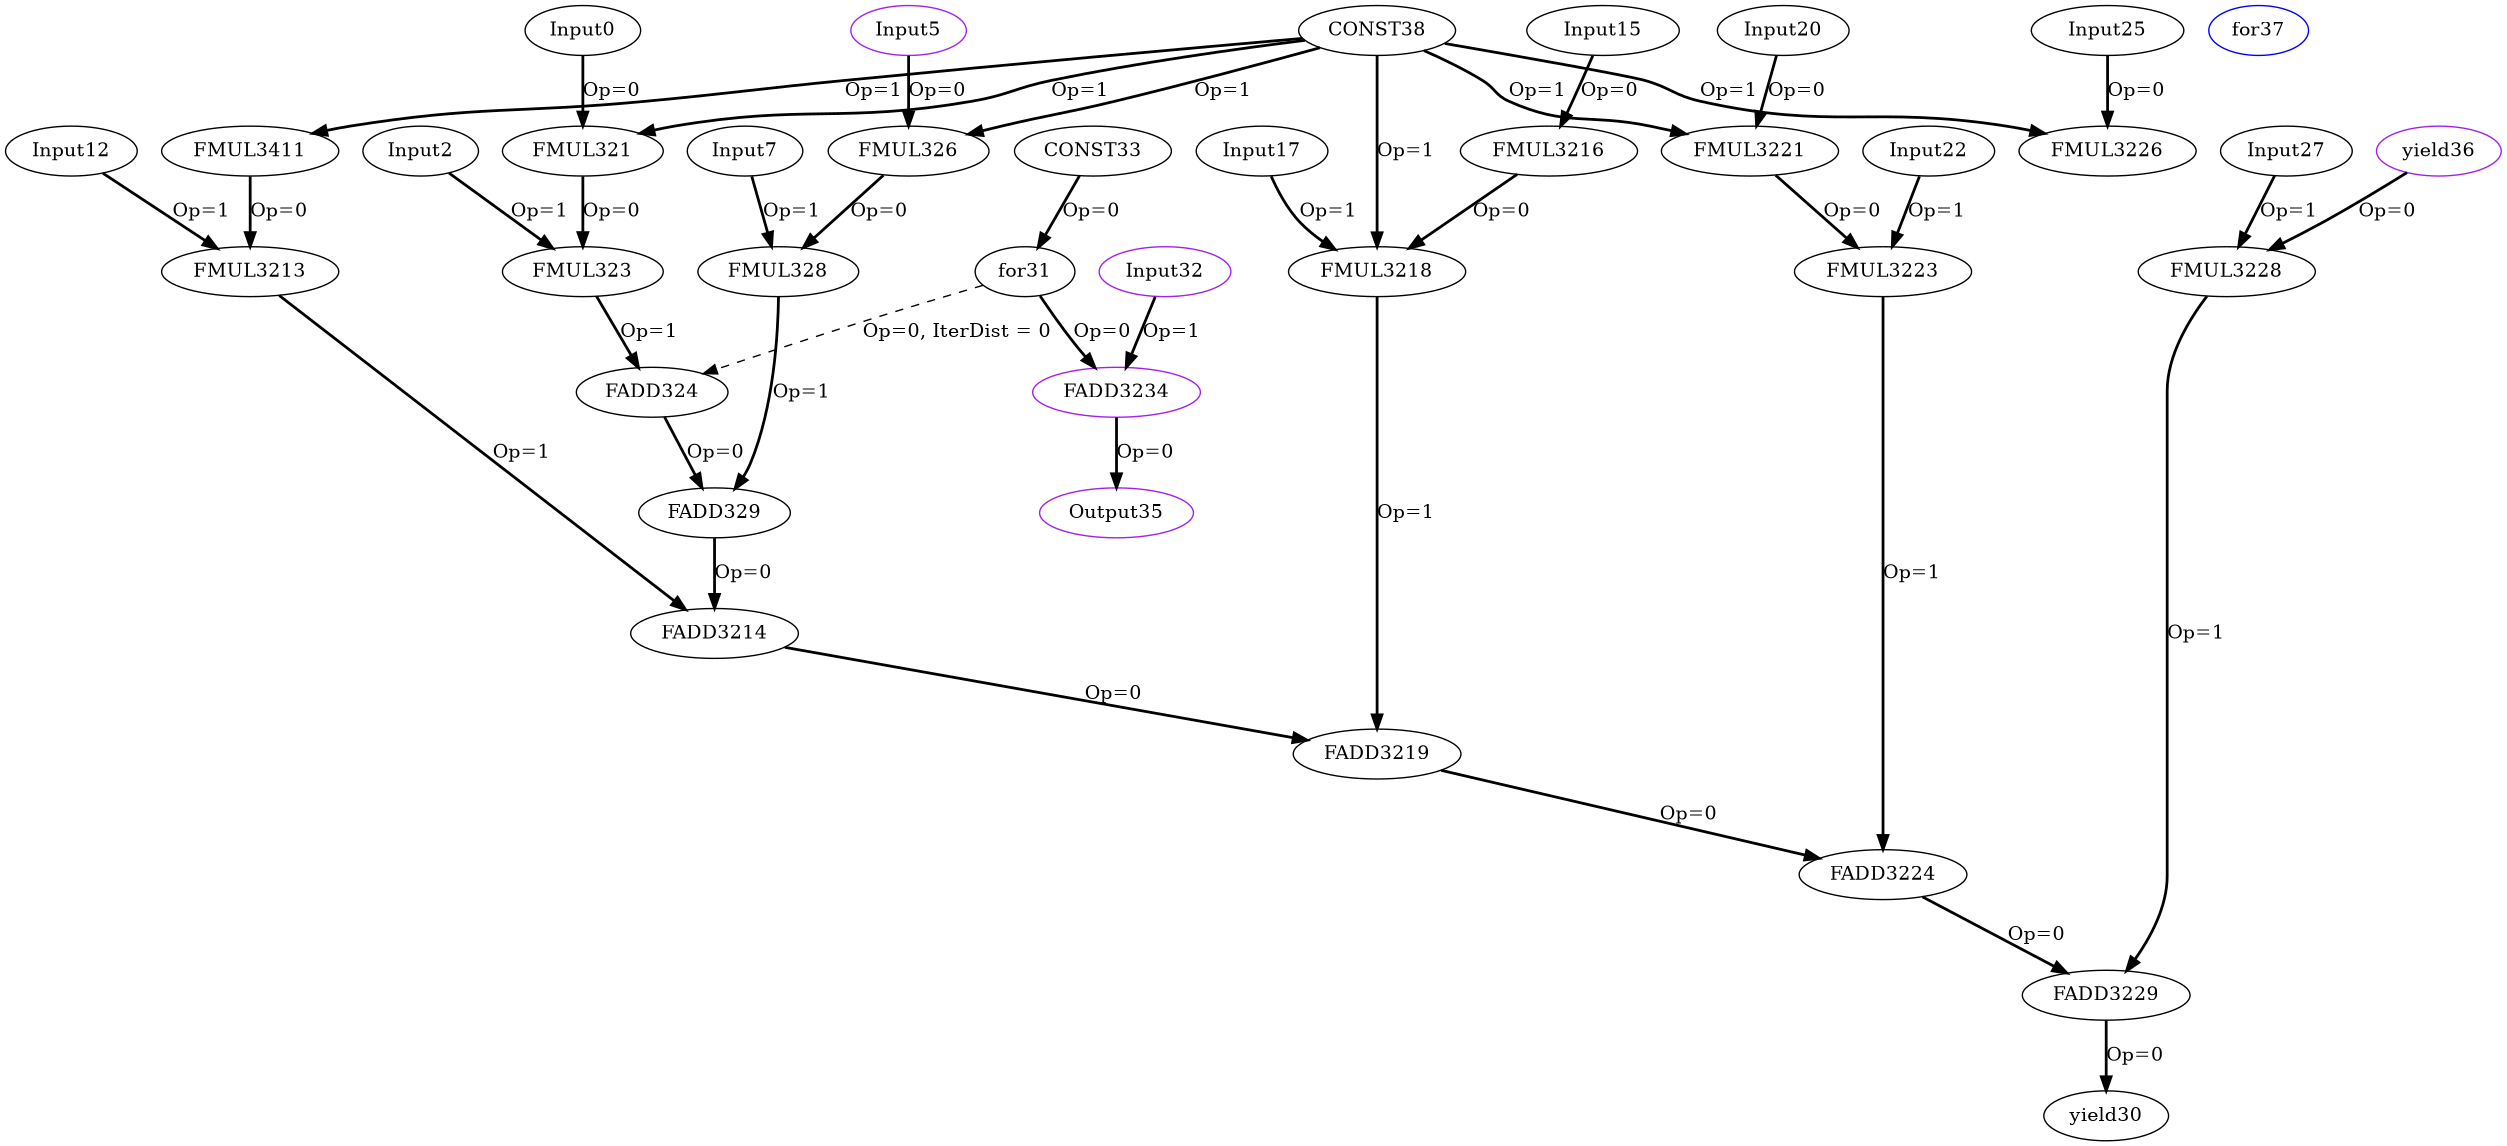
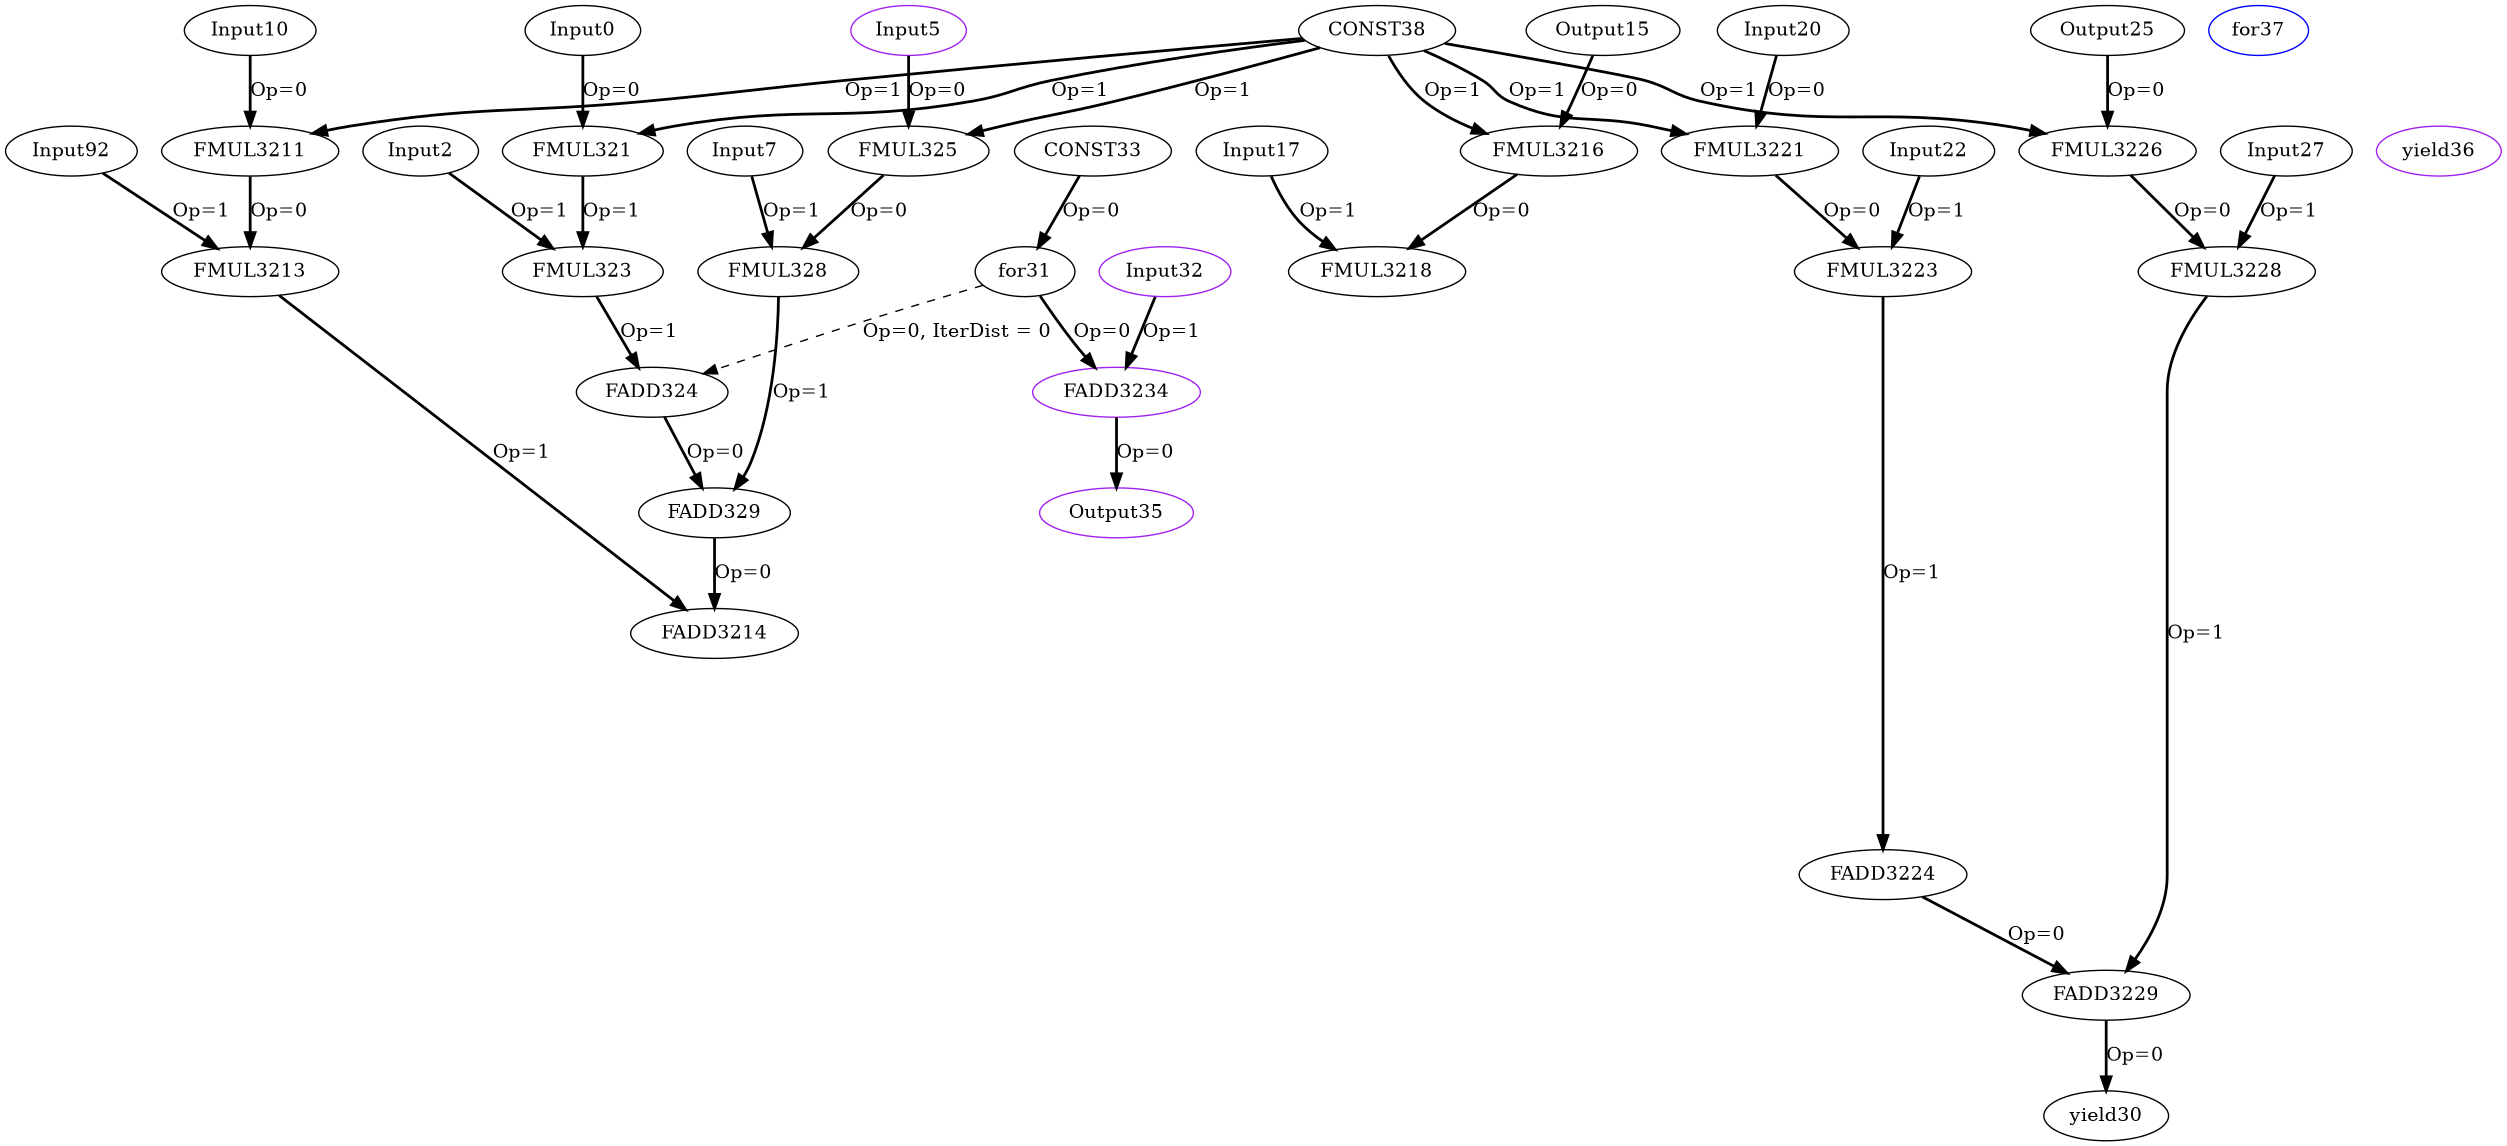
node "Input10": added
node "Input15": label "Input15" -> "Output15"
node "Input25": label "Input25" -> "Output25"
edge "CONST38" -> "FMUL3218": now "CONST38" -> "FMUL3216"
node "Input12": label "Input12" -> "Input92"
node "FMUL3411": label "FMUL3411" -> "FMUL3211"
node "FMUL326": label "FMUL326" -> "FMUL325"
edge "yield36" -> "FMUL3228": now "FMUL3226" -> "FMUL3228"
edge "FMUL321" -> "FMUL323": label "Op=0" -> "Op=1"
node "FADD3219": removed
